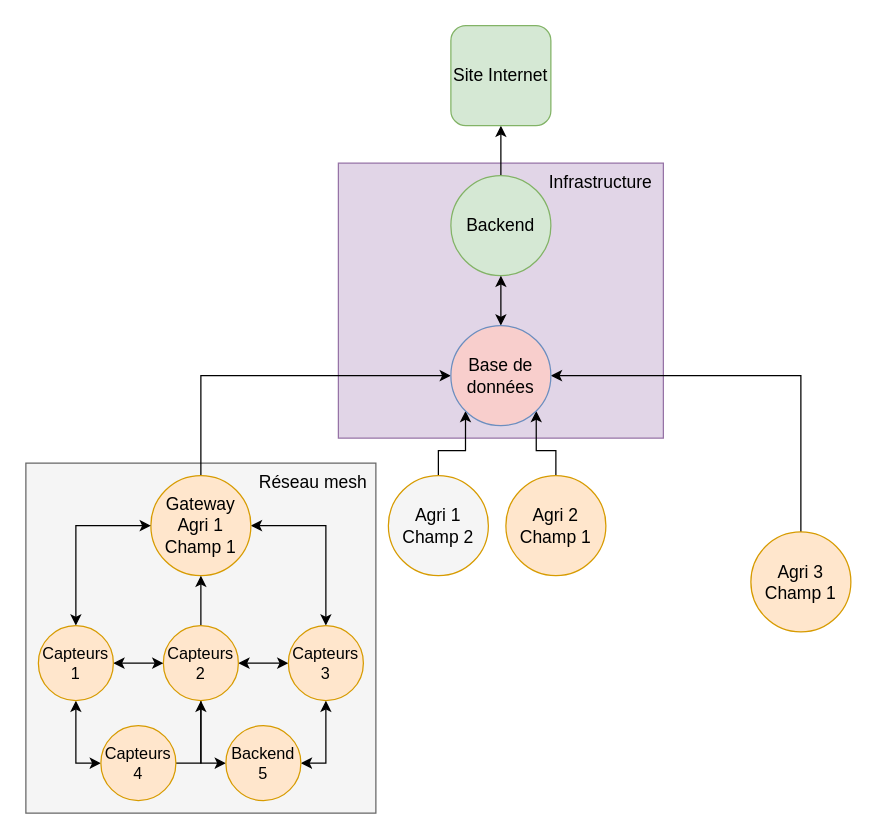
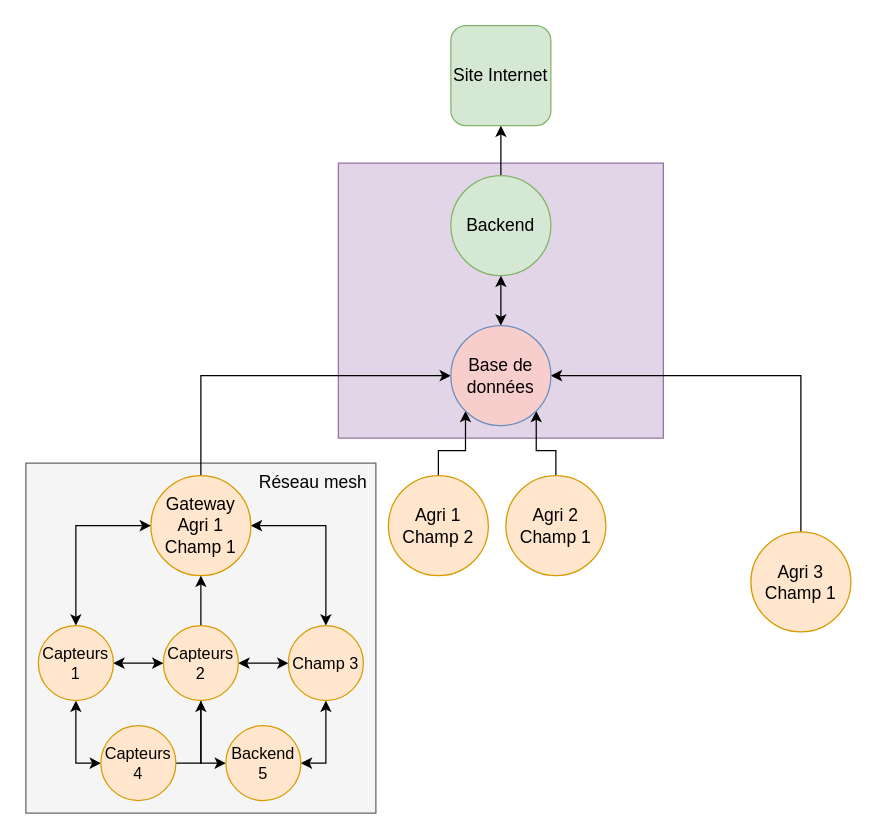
node "Infrastructure": removed
node "Agri 1Champ 2": fillcolor #f5f5f5 -> #ffe6cc
node "Capteurs 3": label "Capteurs 3" -> "Champ 3"
